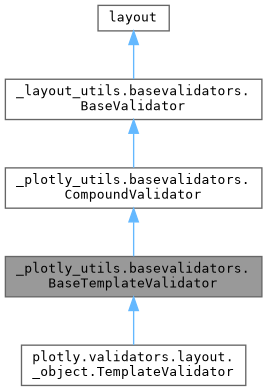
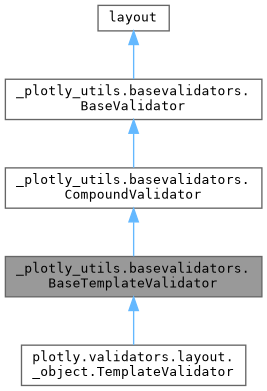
node "_layout_utils.basevalidators. BaseValidator": label "_layout_utils.basevalidators. BaseValidator" -> "_plotly_utils.basevalidators. BaseValidator"
